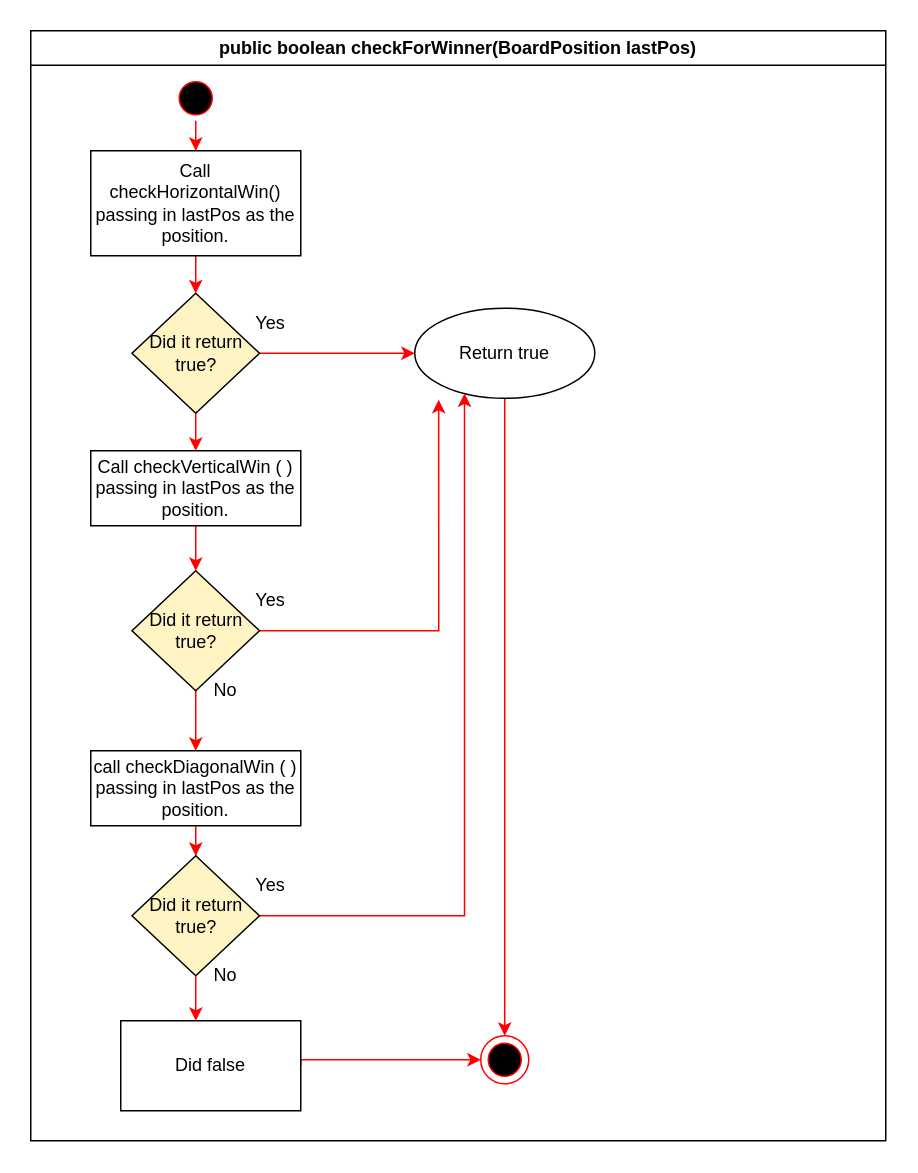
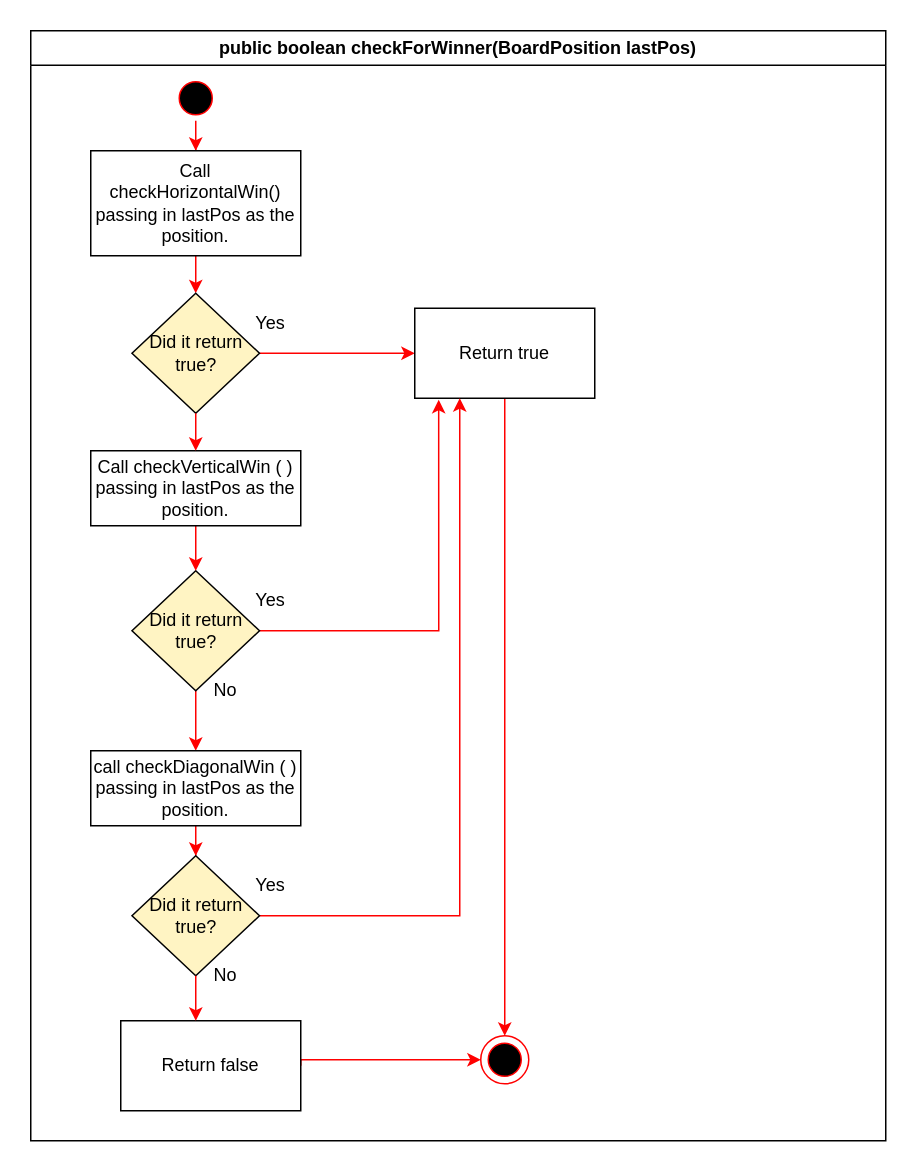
node "Return true": shape ellipse -> rectangle
node "Did false": label "Did false" -> "Return false"
